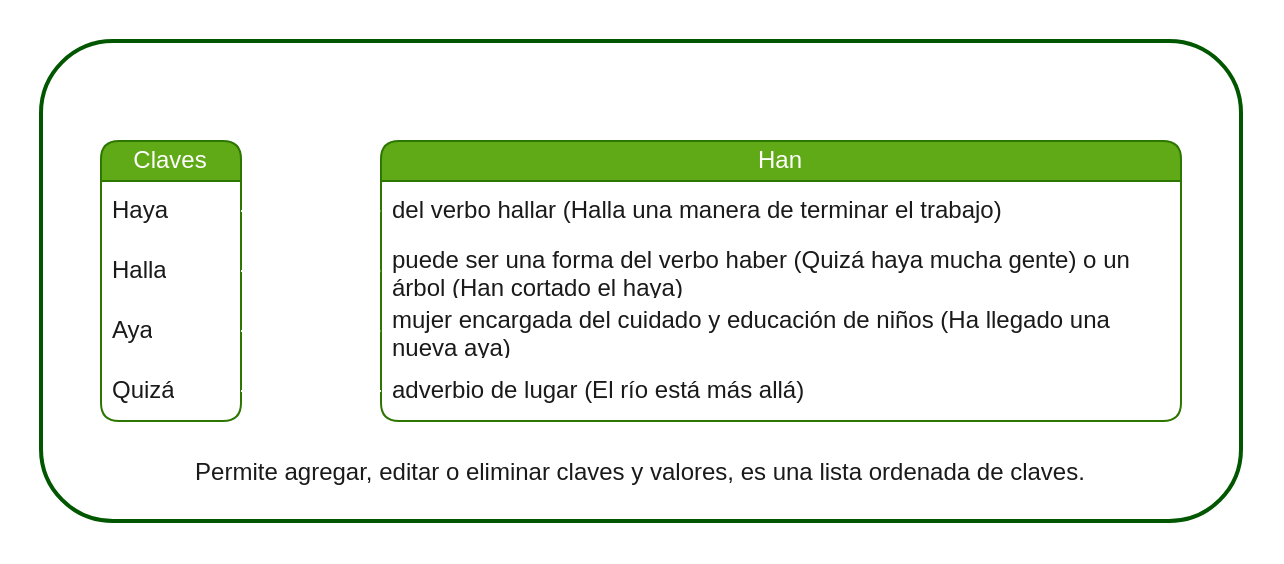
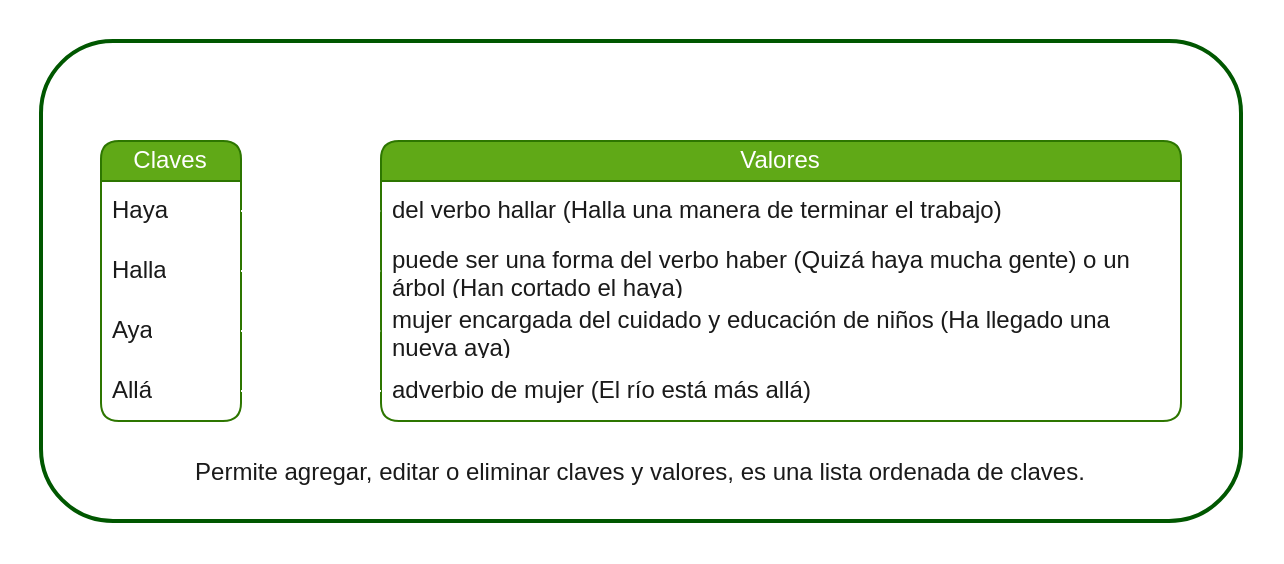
node "Han": label "Han" -> "Valores"
node "Quizá": label "Quizá" -> "Allá"
node "adverbio de lugar (El río está más allá)": label "adverbio de lugar (El río está más allá)" -> "adverbio de mujer (El río está más allá)"
